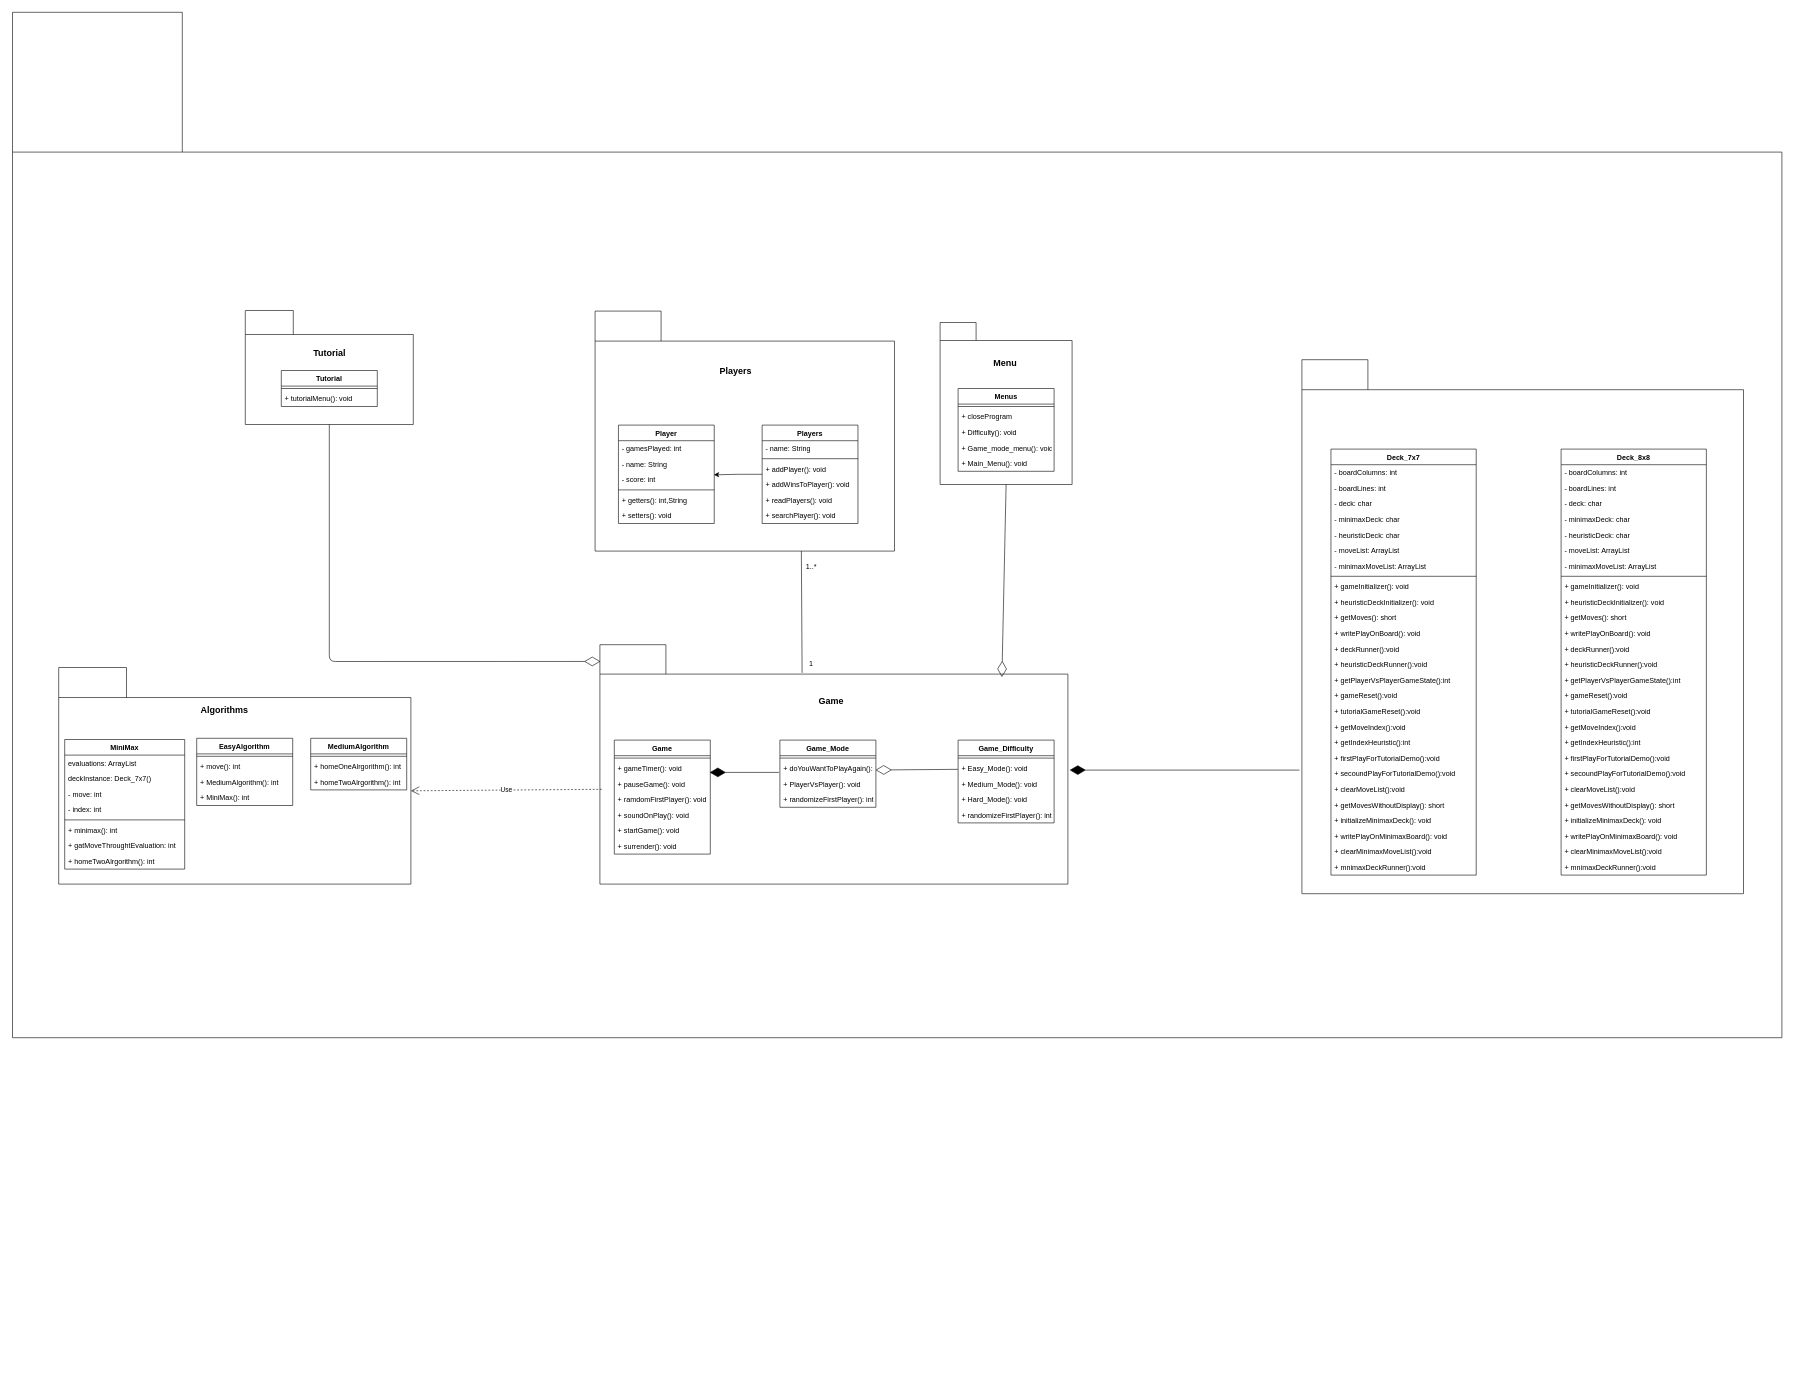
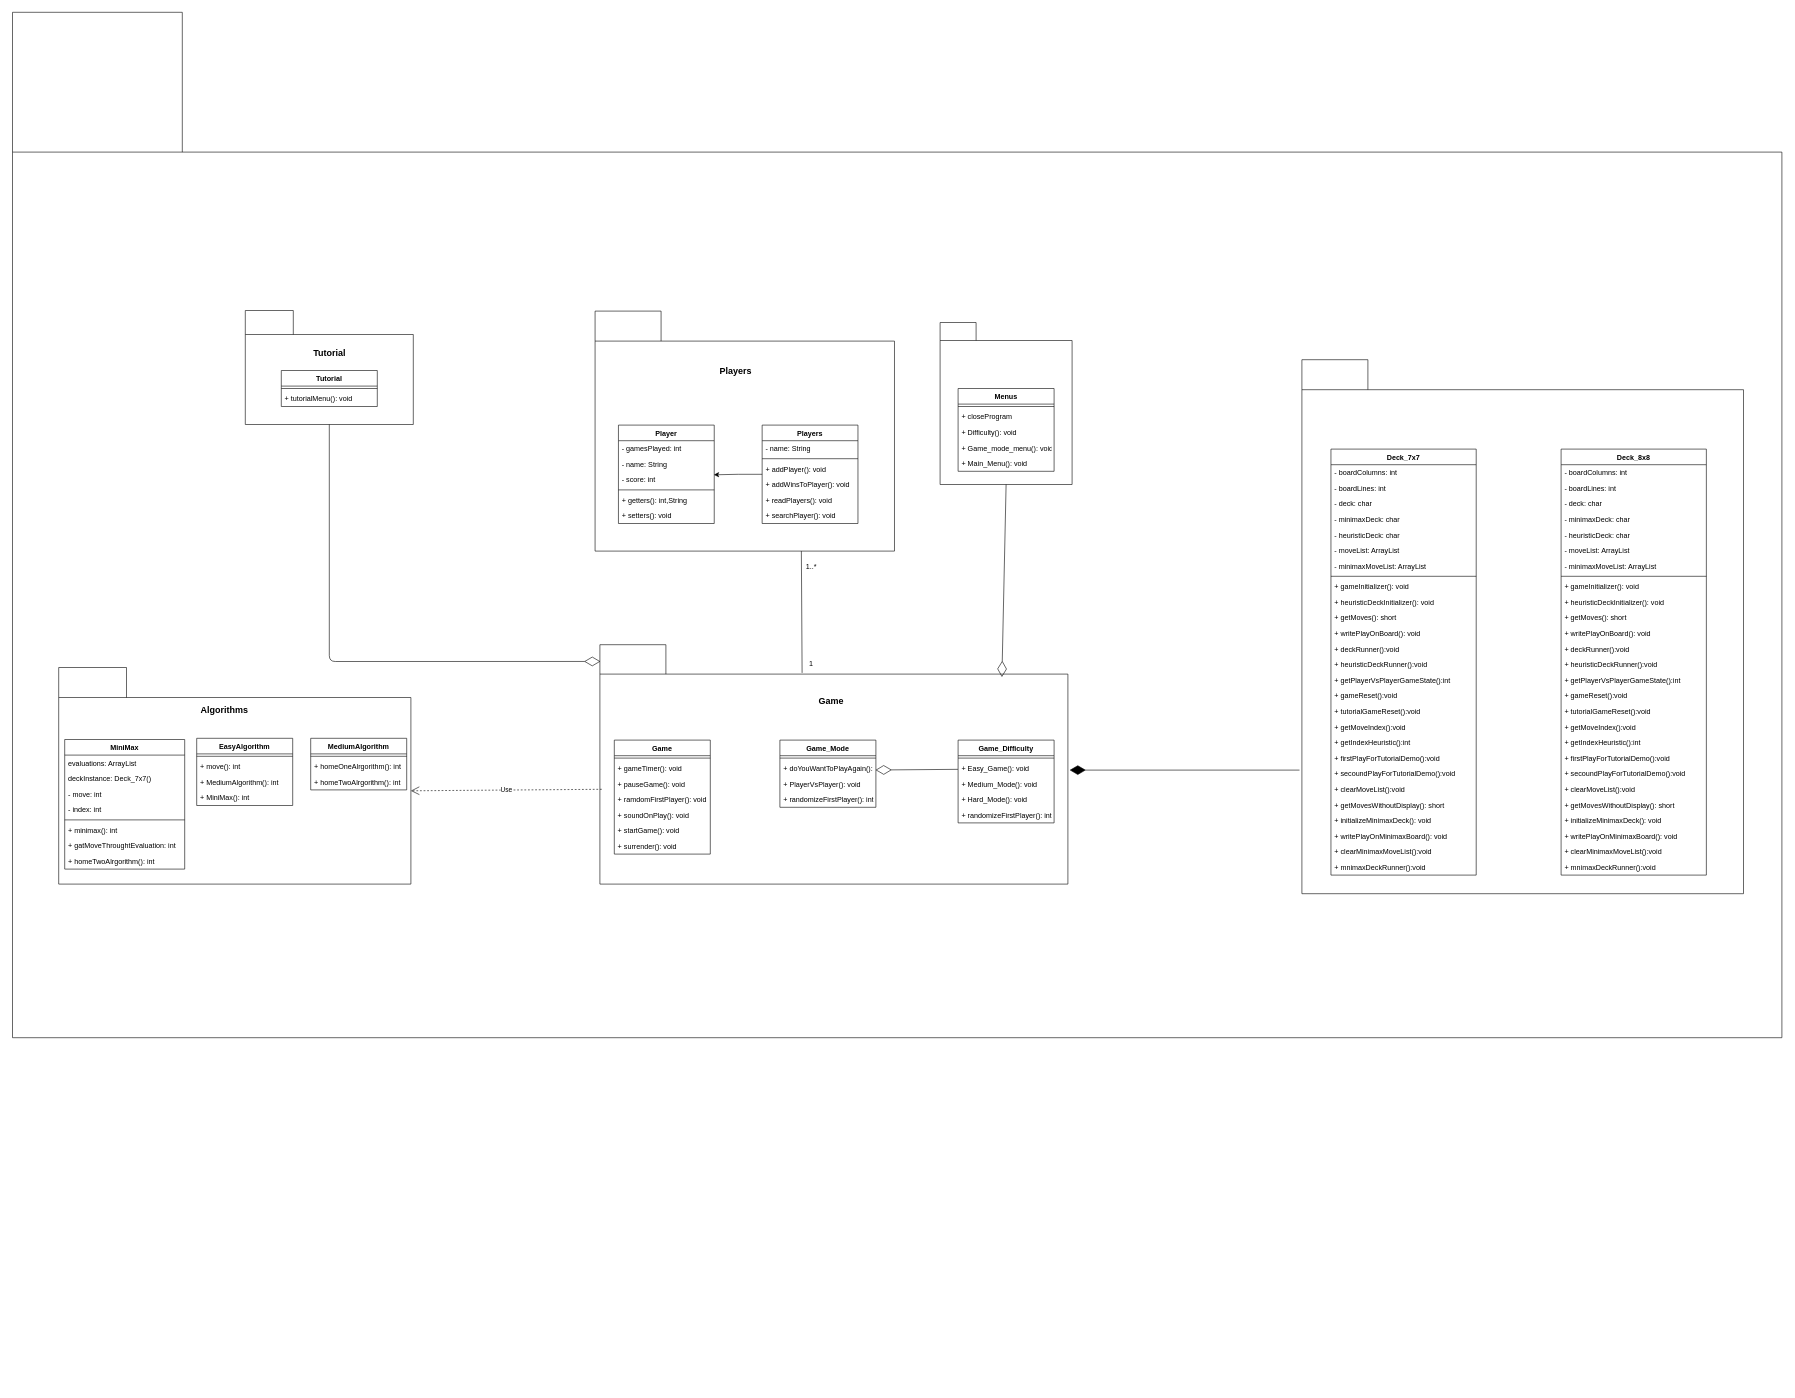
node "Menu": removed
node "+ Easy_Mode(): void": label "+ Easy_Mode(): void" -> "+ Easy_Game(): void"
edge "+ PlayerVsPlayer(): void" -> "+ gameTimer(): void": removed
